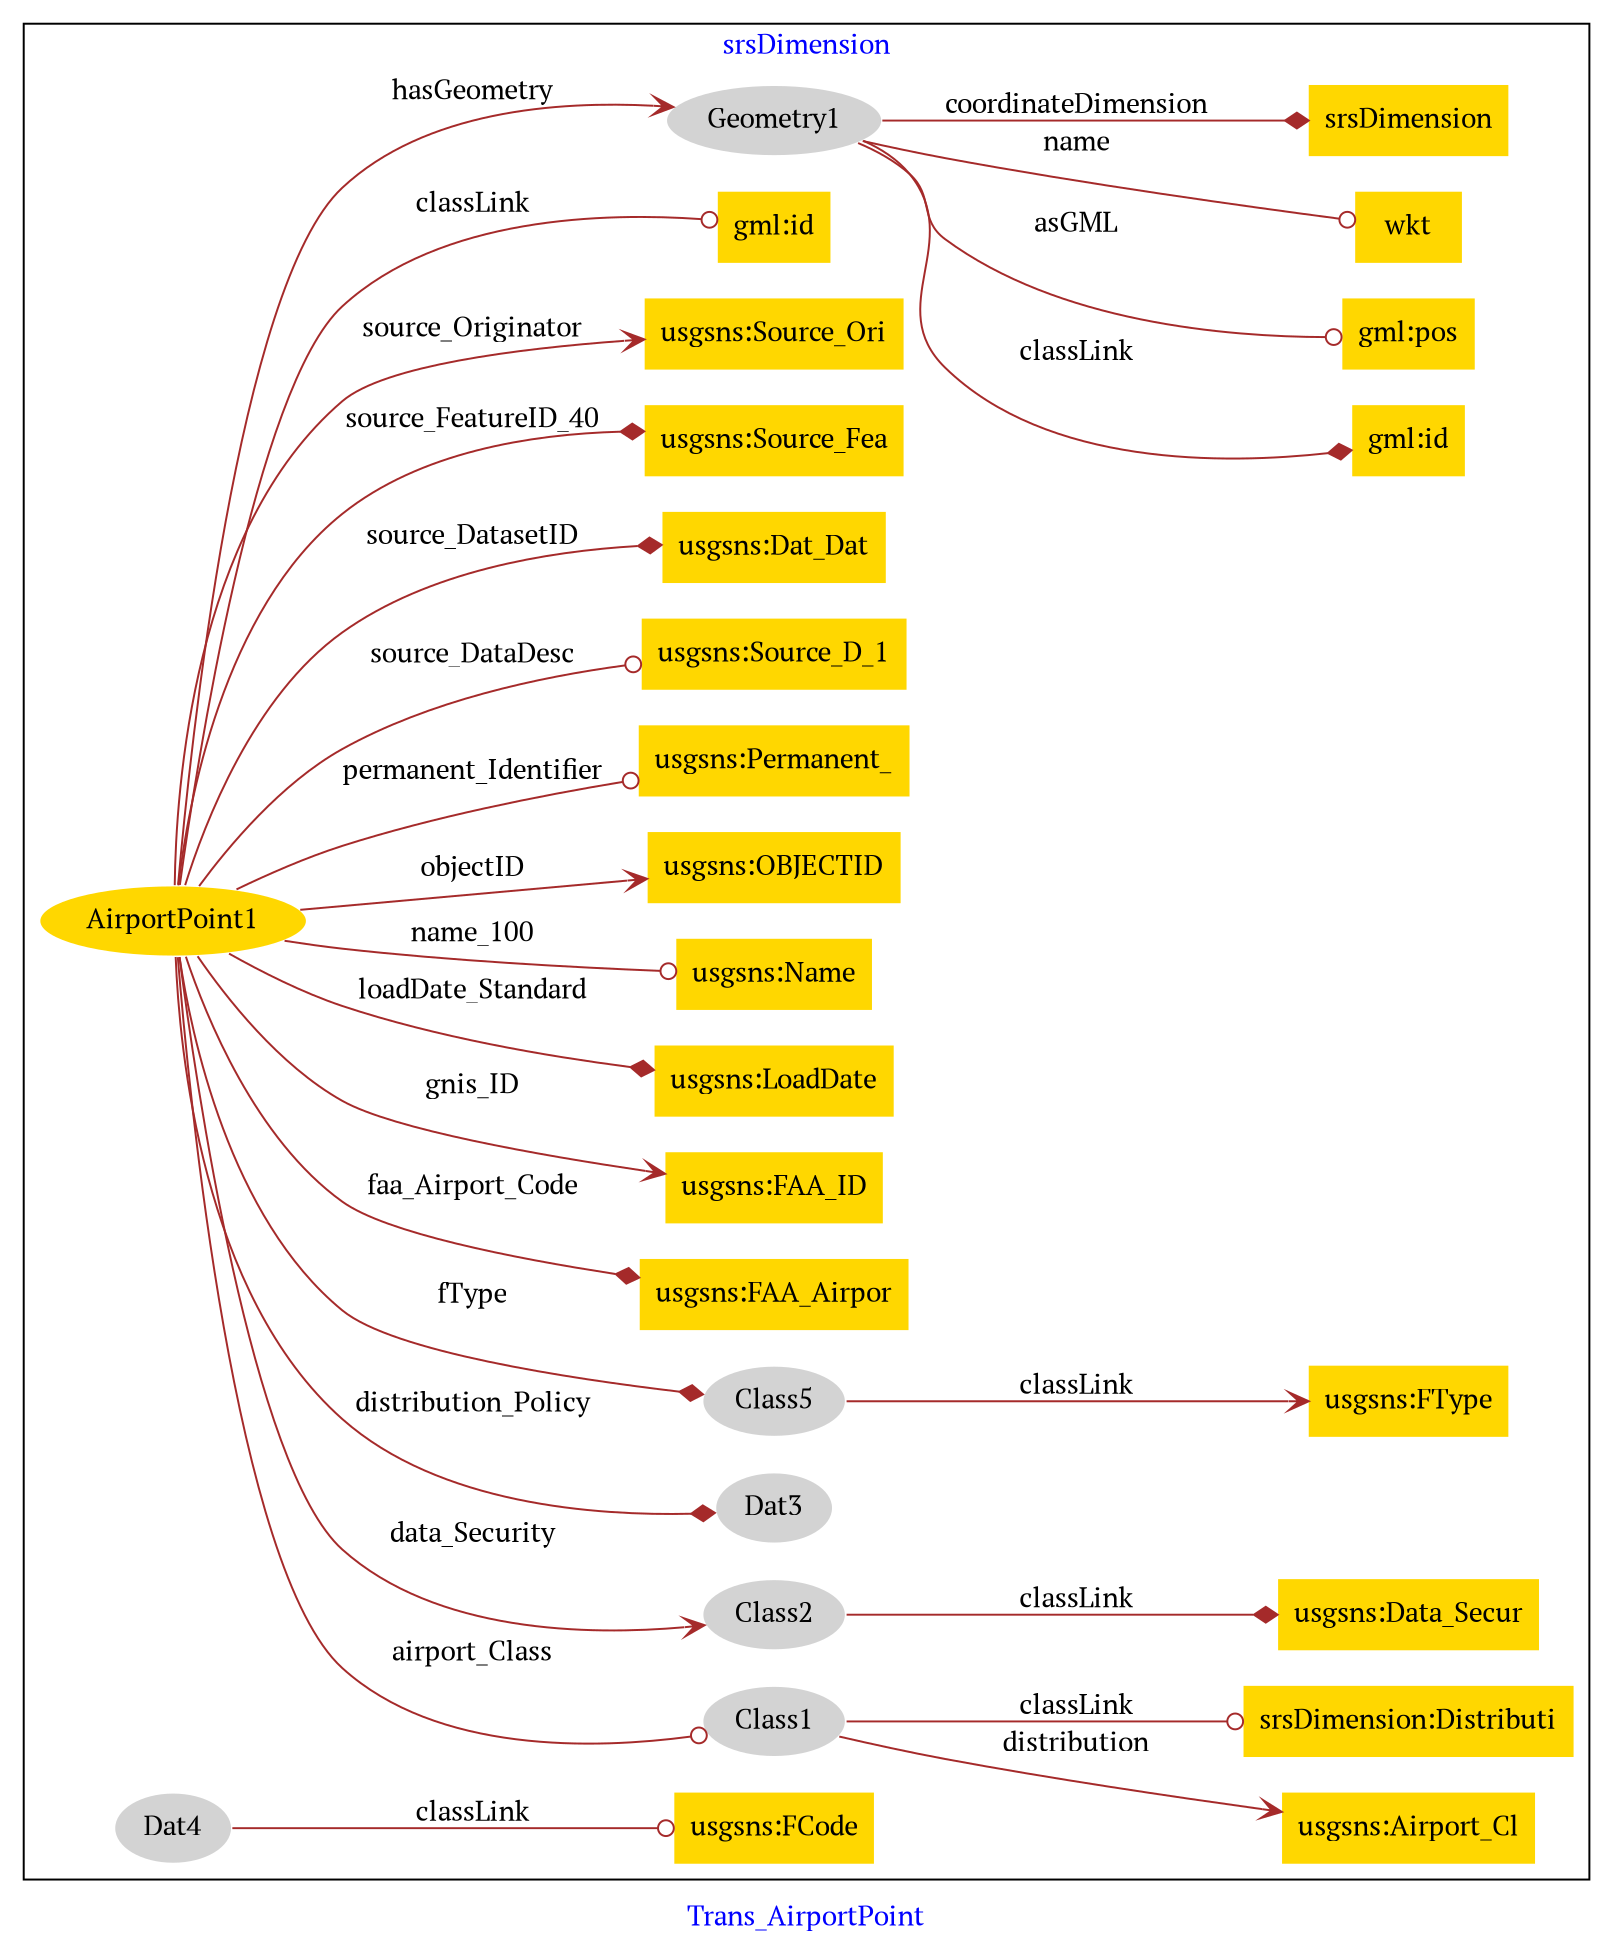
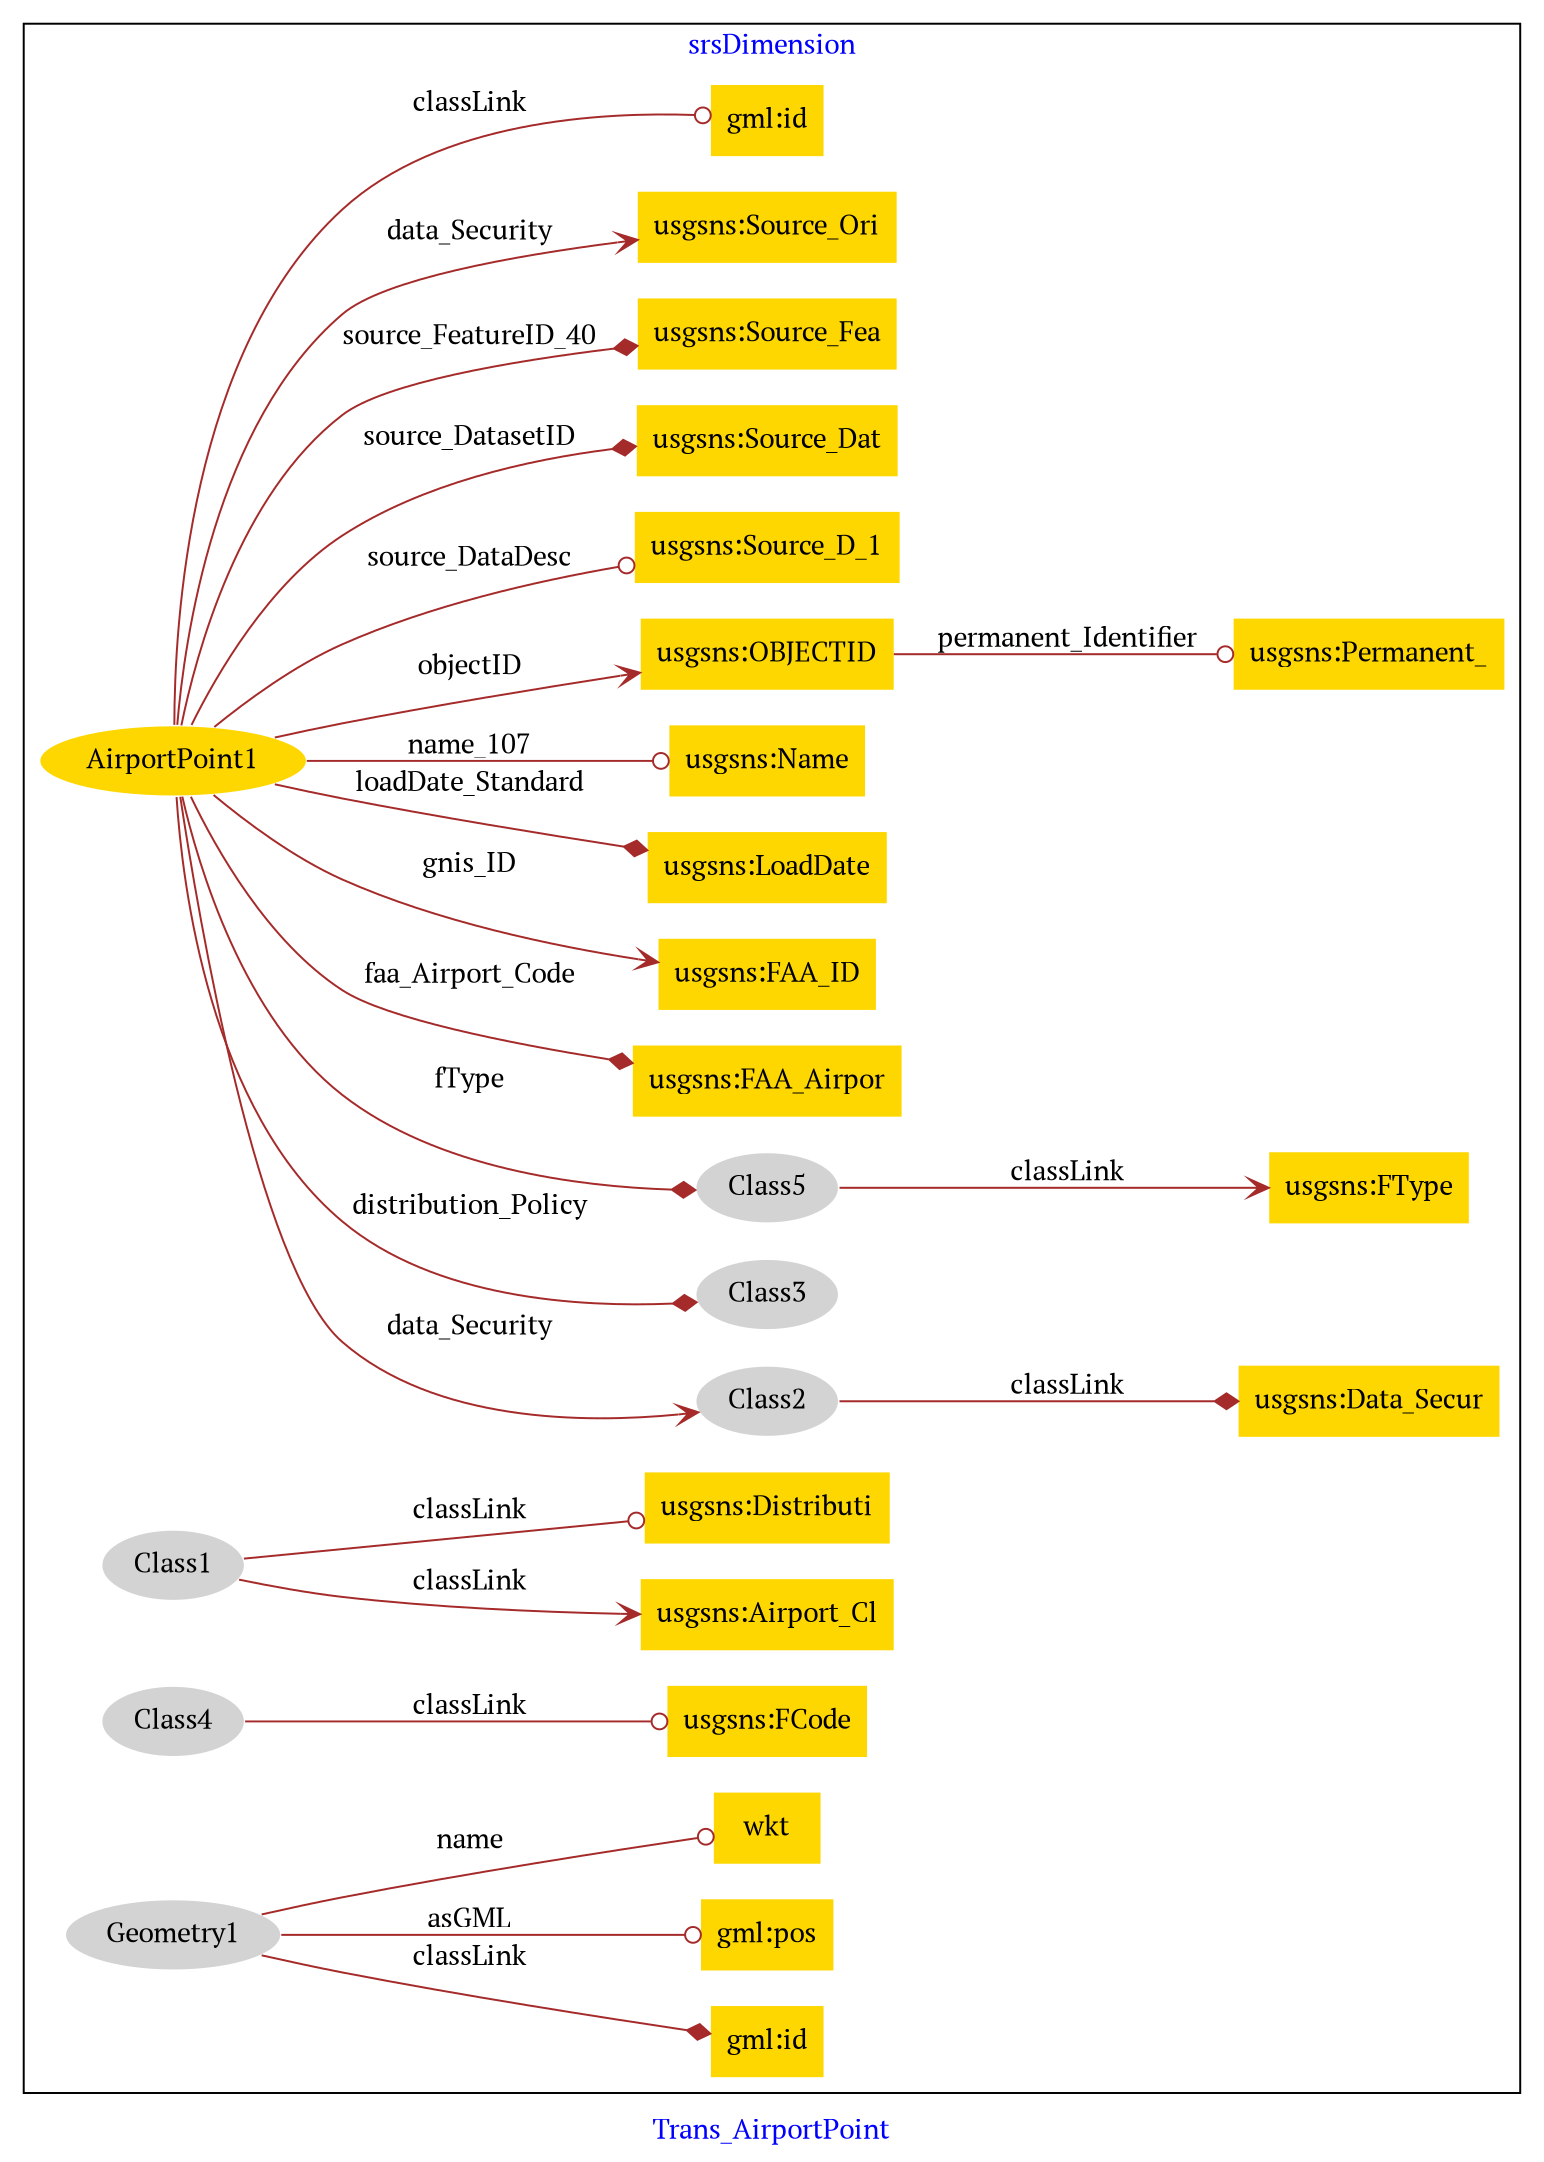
node "srsDimension": removed
edge "AirportPoint1" -> "usgsns:Source_Ori": label "source_Originator" -> "data_Security"
edge "AirportPoint1" -> "Geometry1": removed, label "hasGeometry"
node "usgsns:Dat_Dat": label "usgsns:Dat_Dat" -> "usgsns:Source_Dat"
edge "AirportPoint1" -> "usgsns:Permanent_": now "usgsns:OBJECTID" -> "usgsns:Permanent_"
edge "AirportPoint1" -> "usgsns:Name": label "name_100" -> "name_107"
edge "AirportPoint1" -> "Class1": removed, label "airport_Class"
node "Dat3": label "Dat3" -> "Class3"
node "srsDimension:Distributi": label "srsDimension:Distributi" -> "usgsns:Distributi"
edge "Class1" -> "usgsns:Airport_Cl": label "distribution" -> "classLink"
node "Dat4": label "Dat4" -> "Class4"
